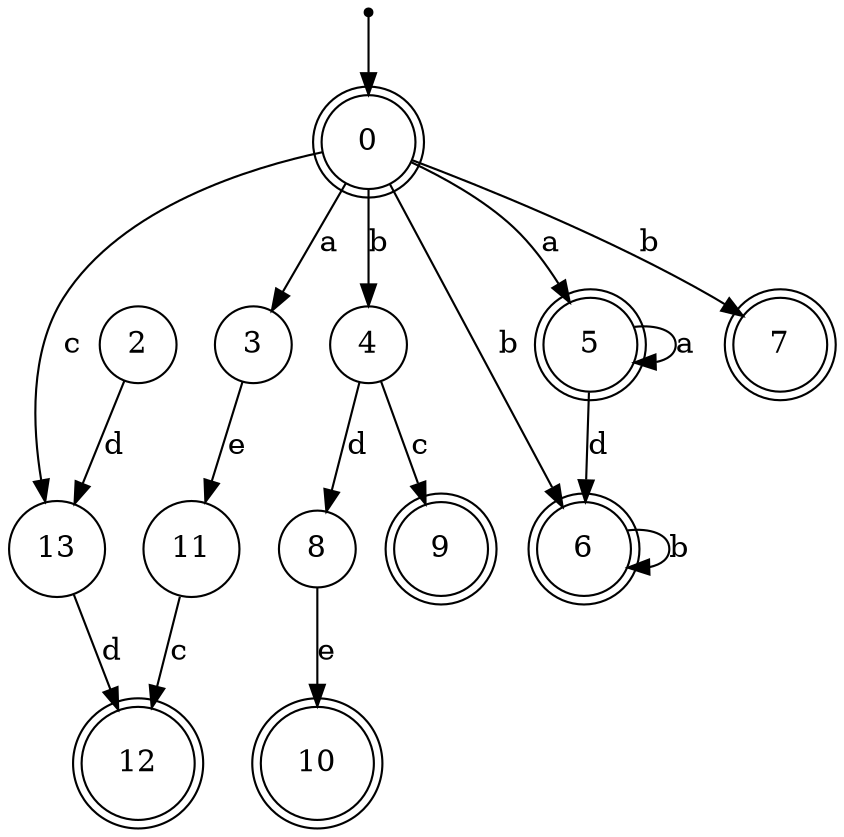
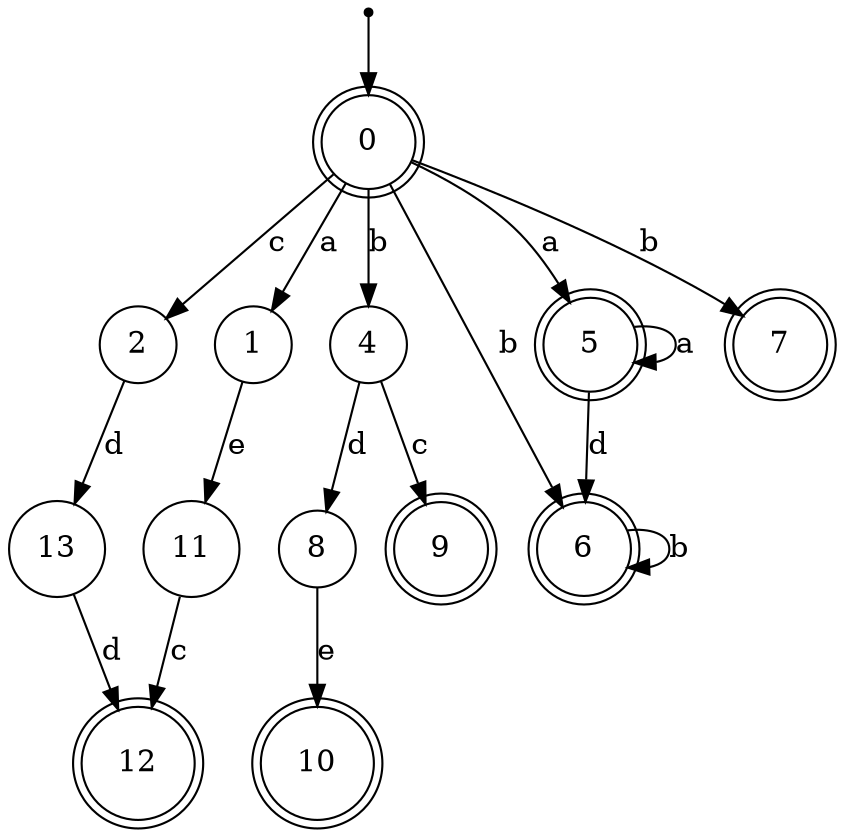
edge "0" -> "13": now "0" -> "2"
node "3": label "3" -> "1"
